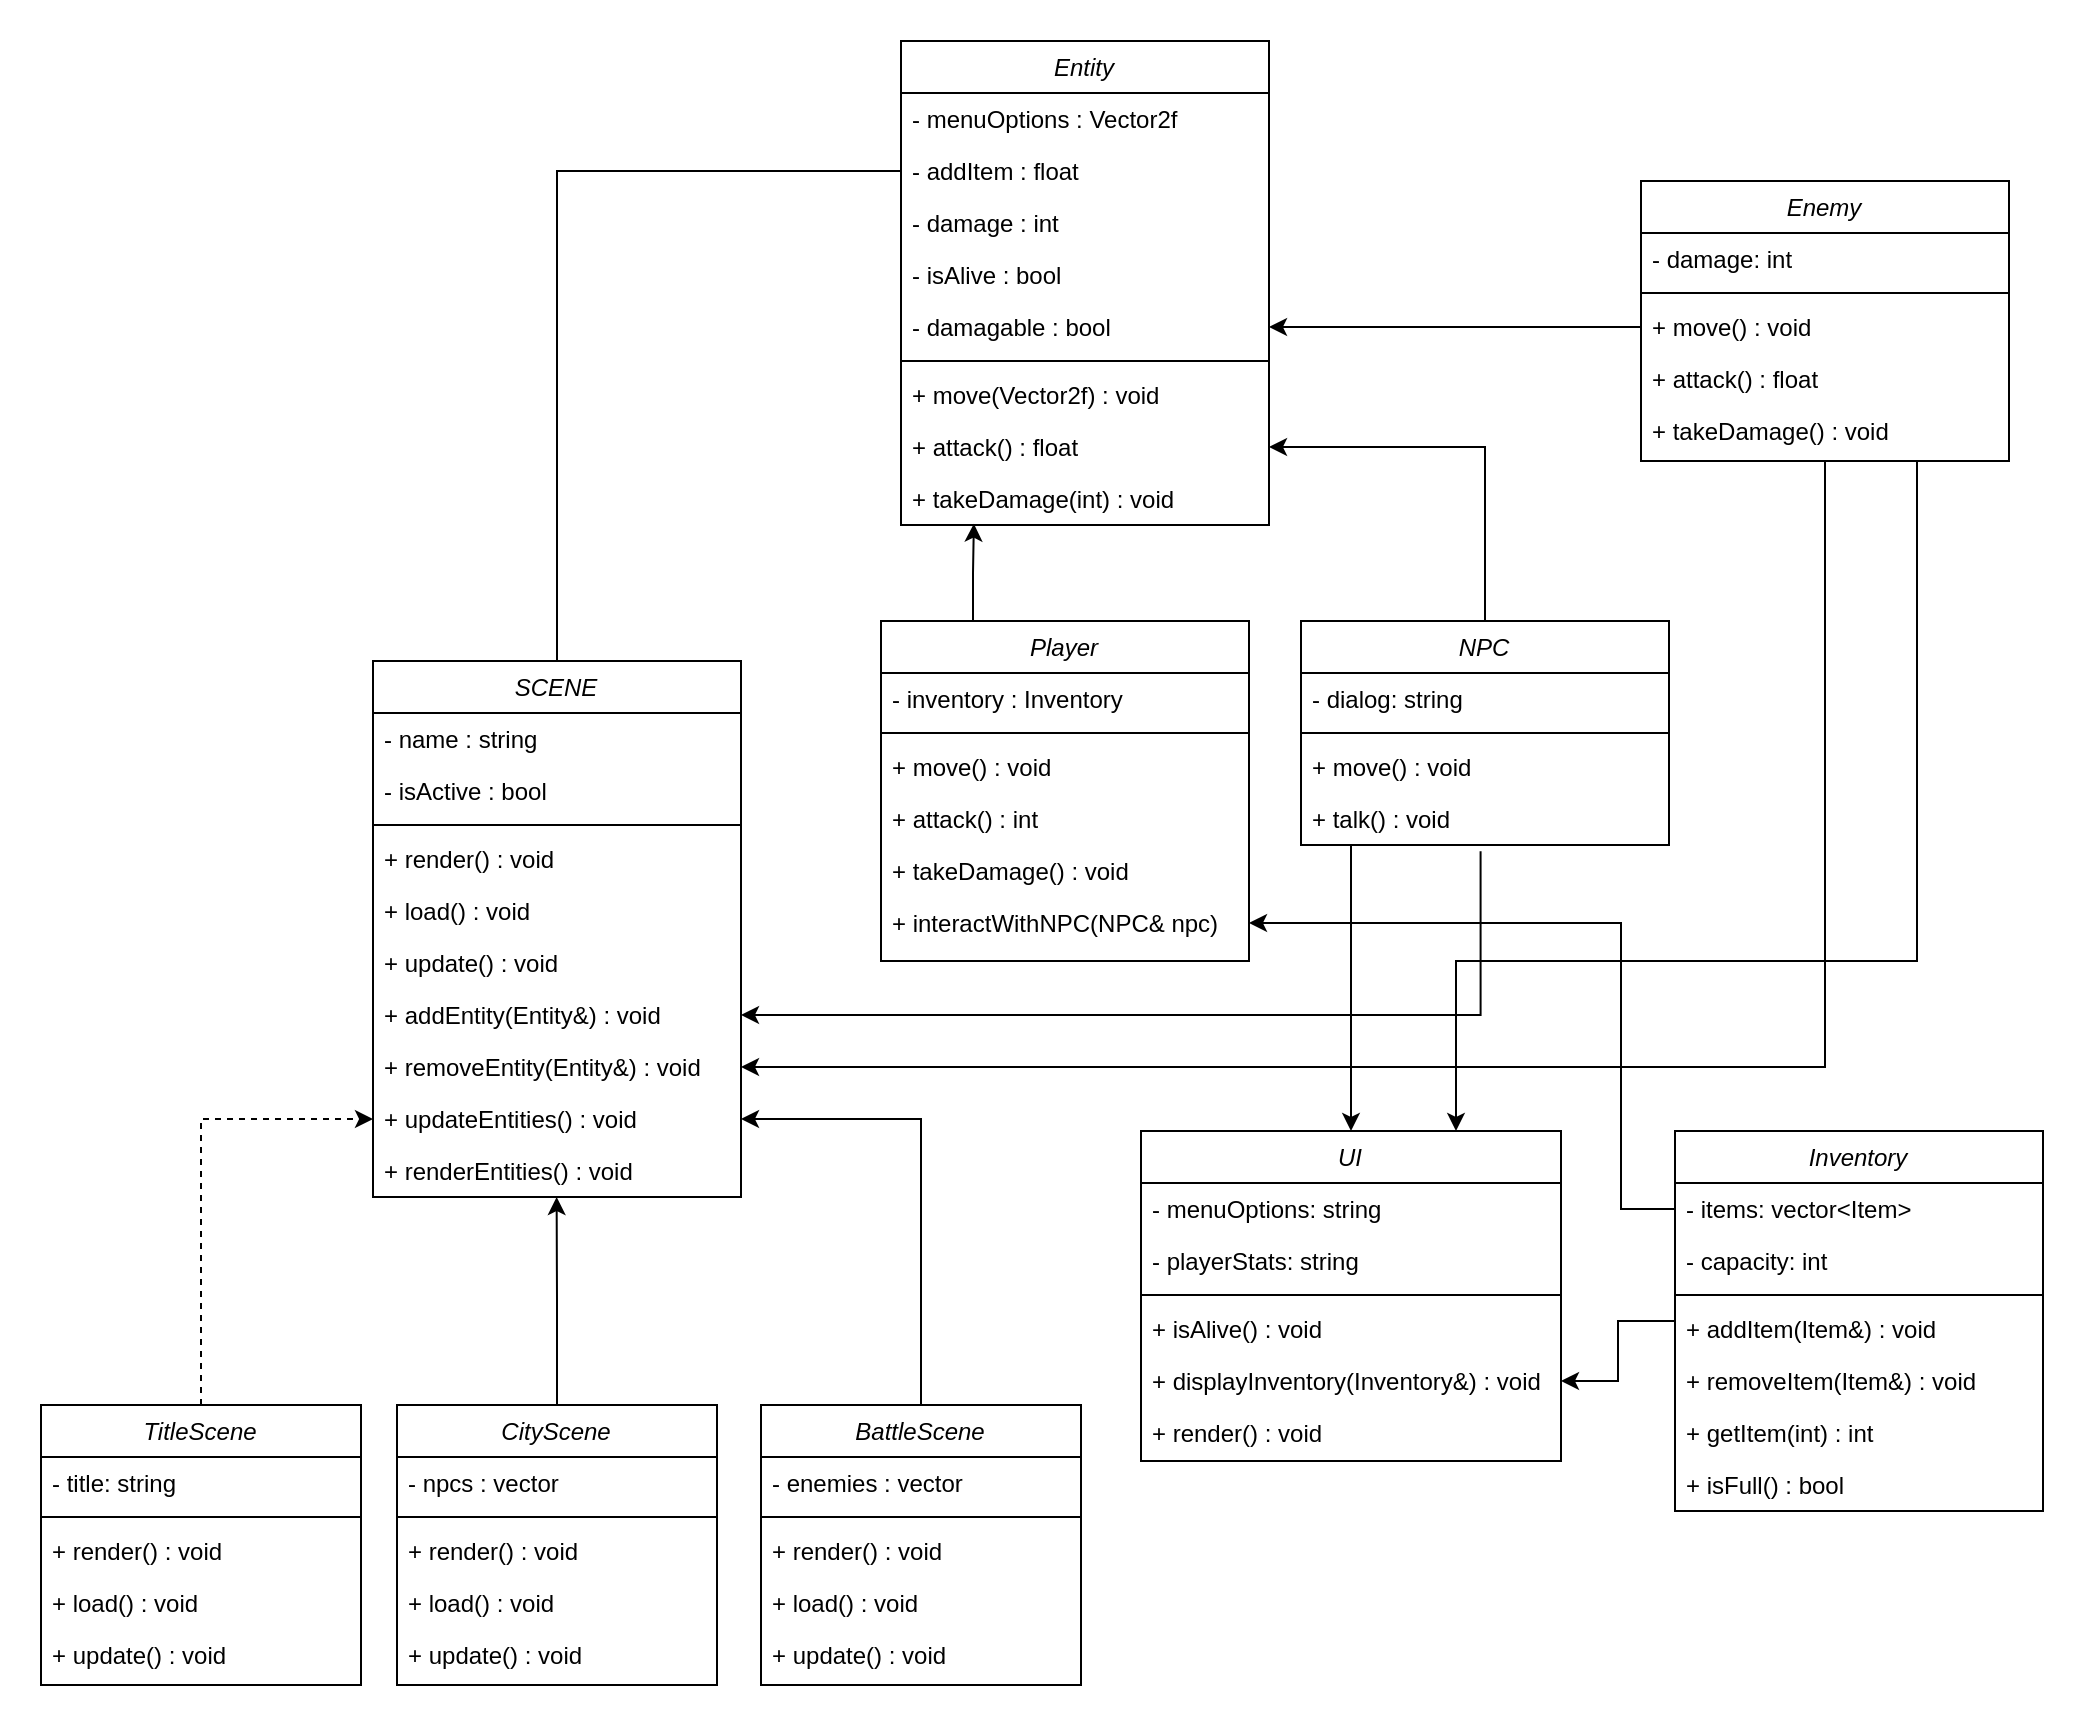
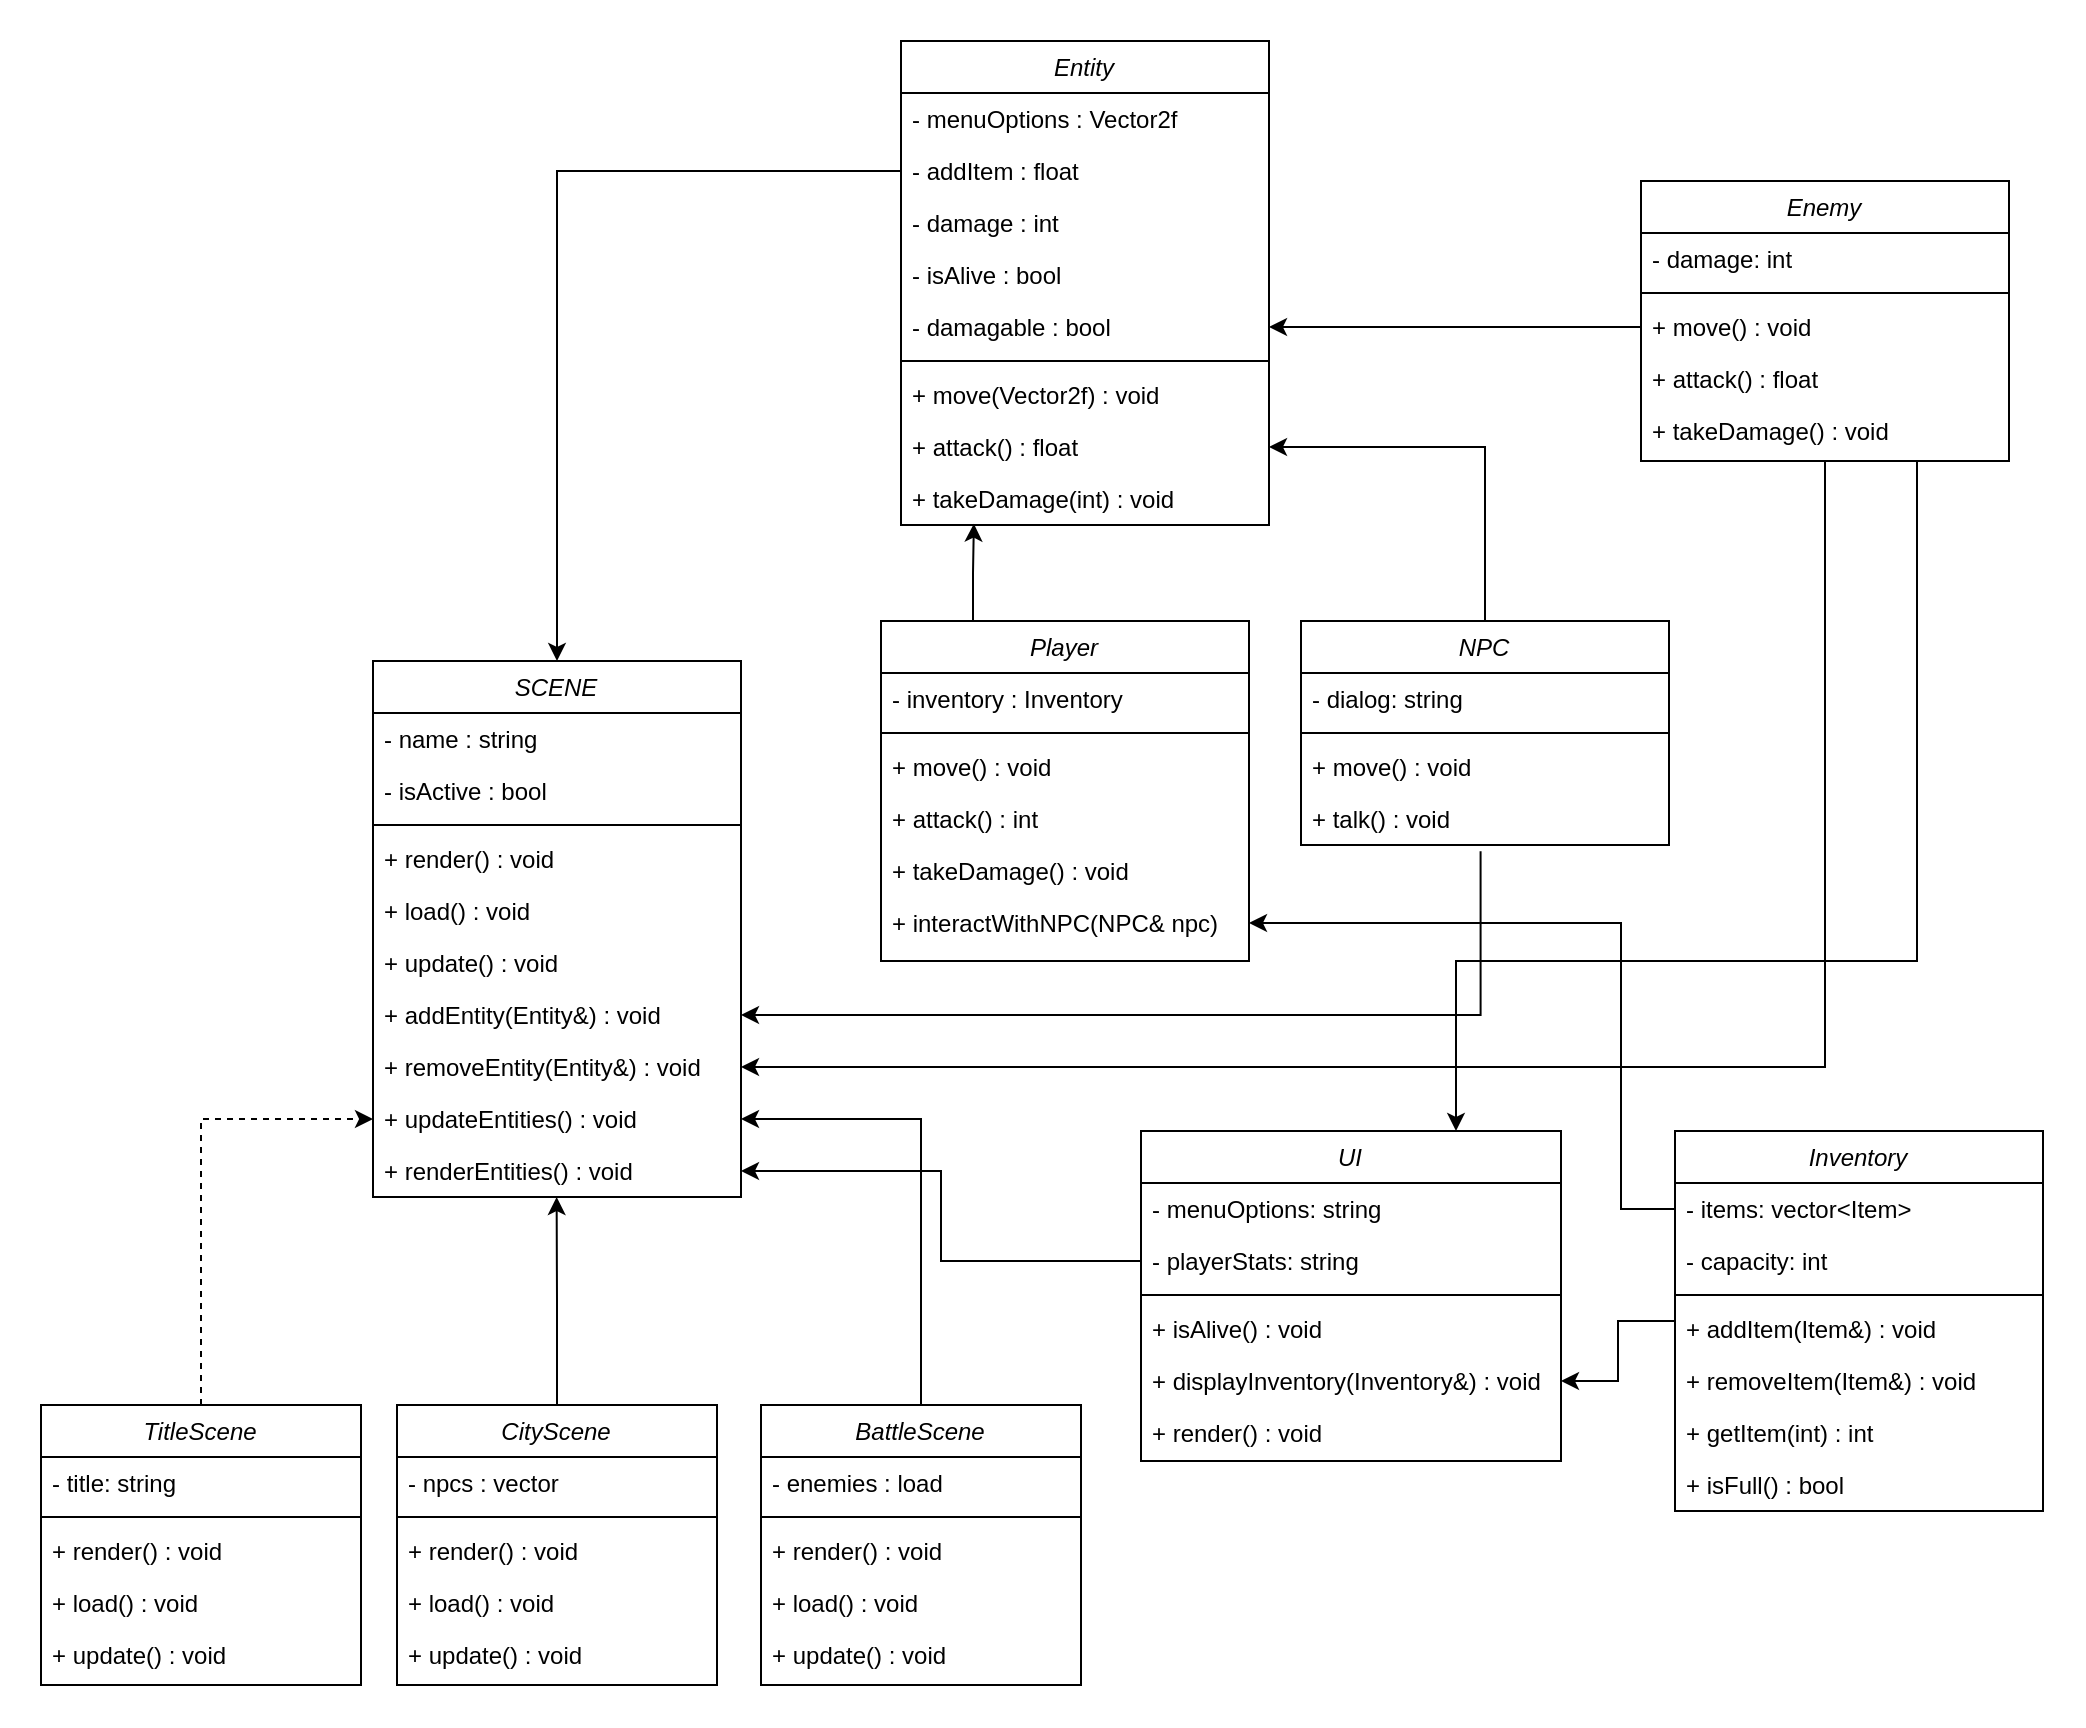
edge "- addItem : float" -- "SCENE": arrowhead none -> classic
edge "NPC" -> "UI": removed
edge "UI" -> "+ renderEntities() : void": added
node "- enemies : vector": label "- enemies : vector" -> "- enemies : load"
